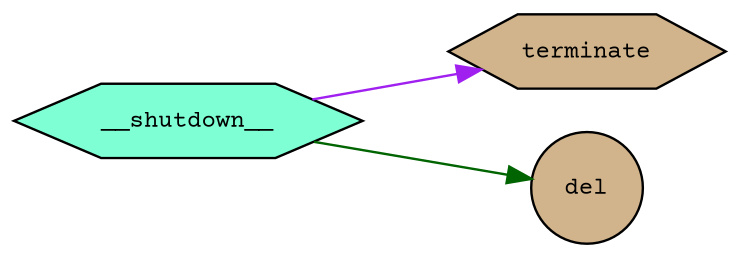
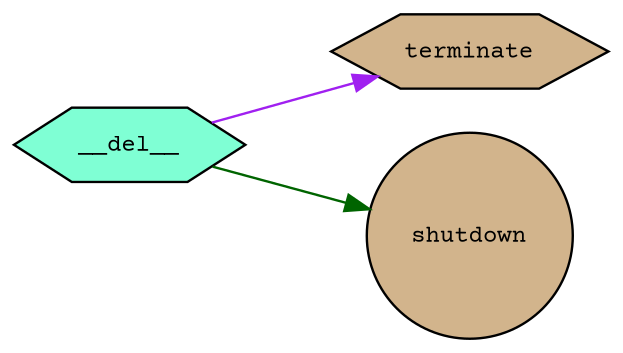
node "__shutdown__": label "__shutdown__" -> "__del__"
node "del": label "del" -> "shutdown"
